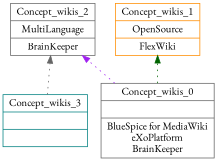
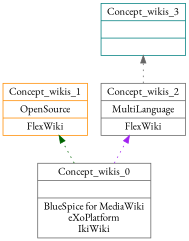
node "Concept_wikis_2": text "BrainKeeper" -> "FlexWiki"
edge "Concept_wikis_3" -> "Concept_wikis_2": reversed
node "Concept_wikis_0": text "BrainKeeper" -> "IkiWiki"
